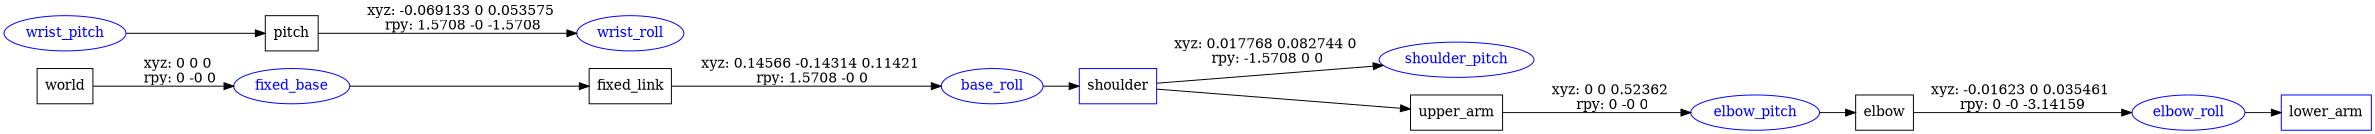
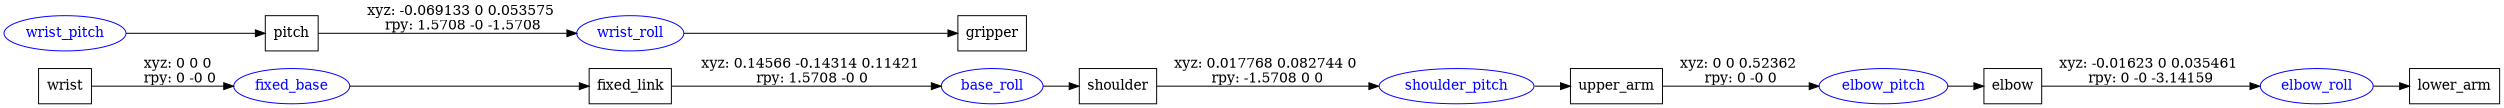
node "gripper": added
node "world": label "world" -> "wrist"
node "shoulder": color blue -> black
edge "shoulder" -> "upper_arm": now "shoulder_pitch" -> "upper_arm"
node "lower_arm": color blue -> black
